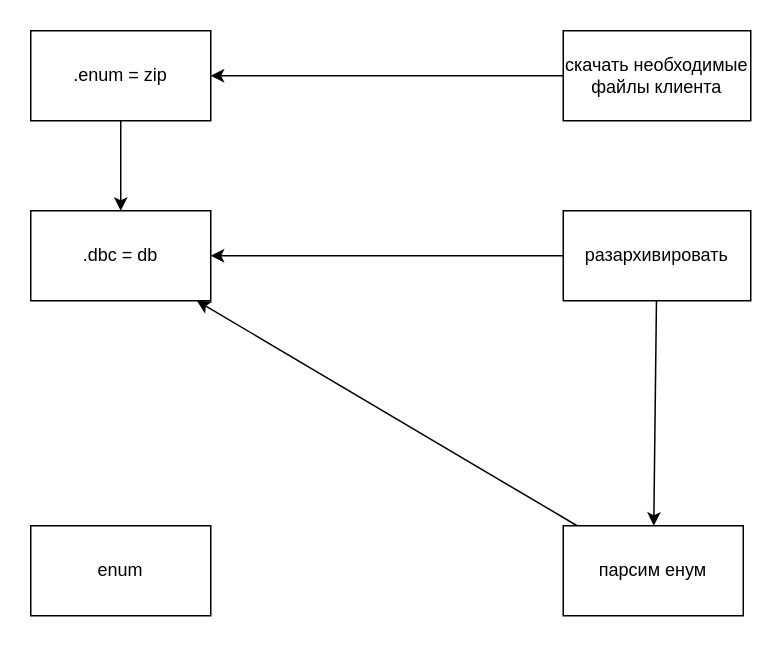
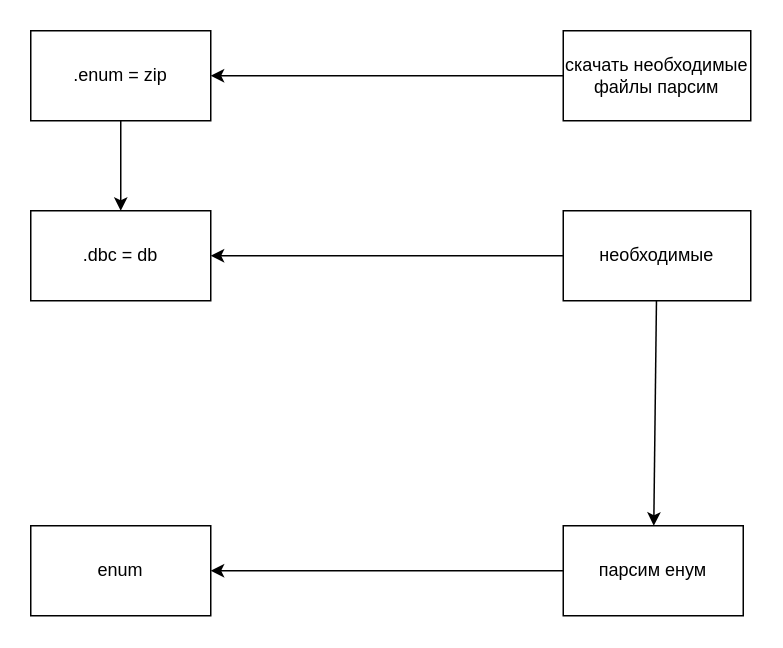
node "скачать необходимые файлы клиента": label "скачать необходимые файлы клиента" -> "скачать необходимые файлы парсим"
node "разархивировать": label "разархивировать" -> "необходимые"
edge "парсим енум" -> ".dbc = db": now "парсим енум" -> "enum"
